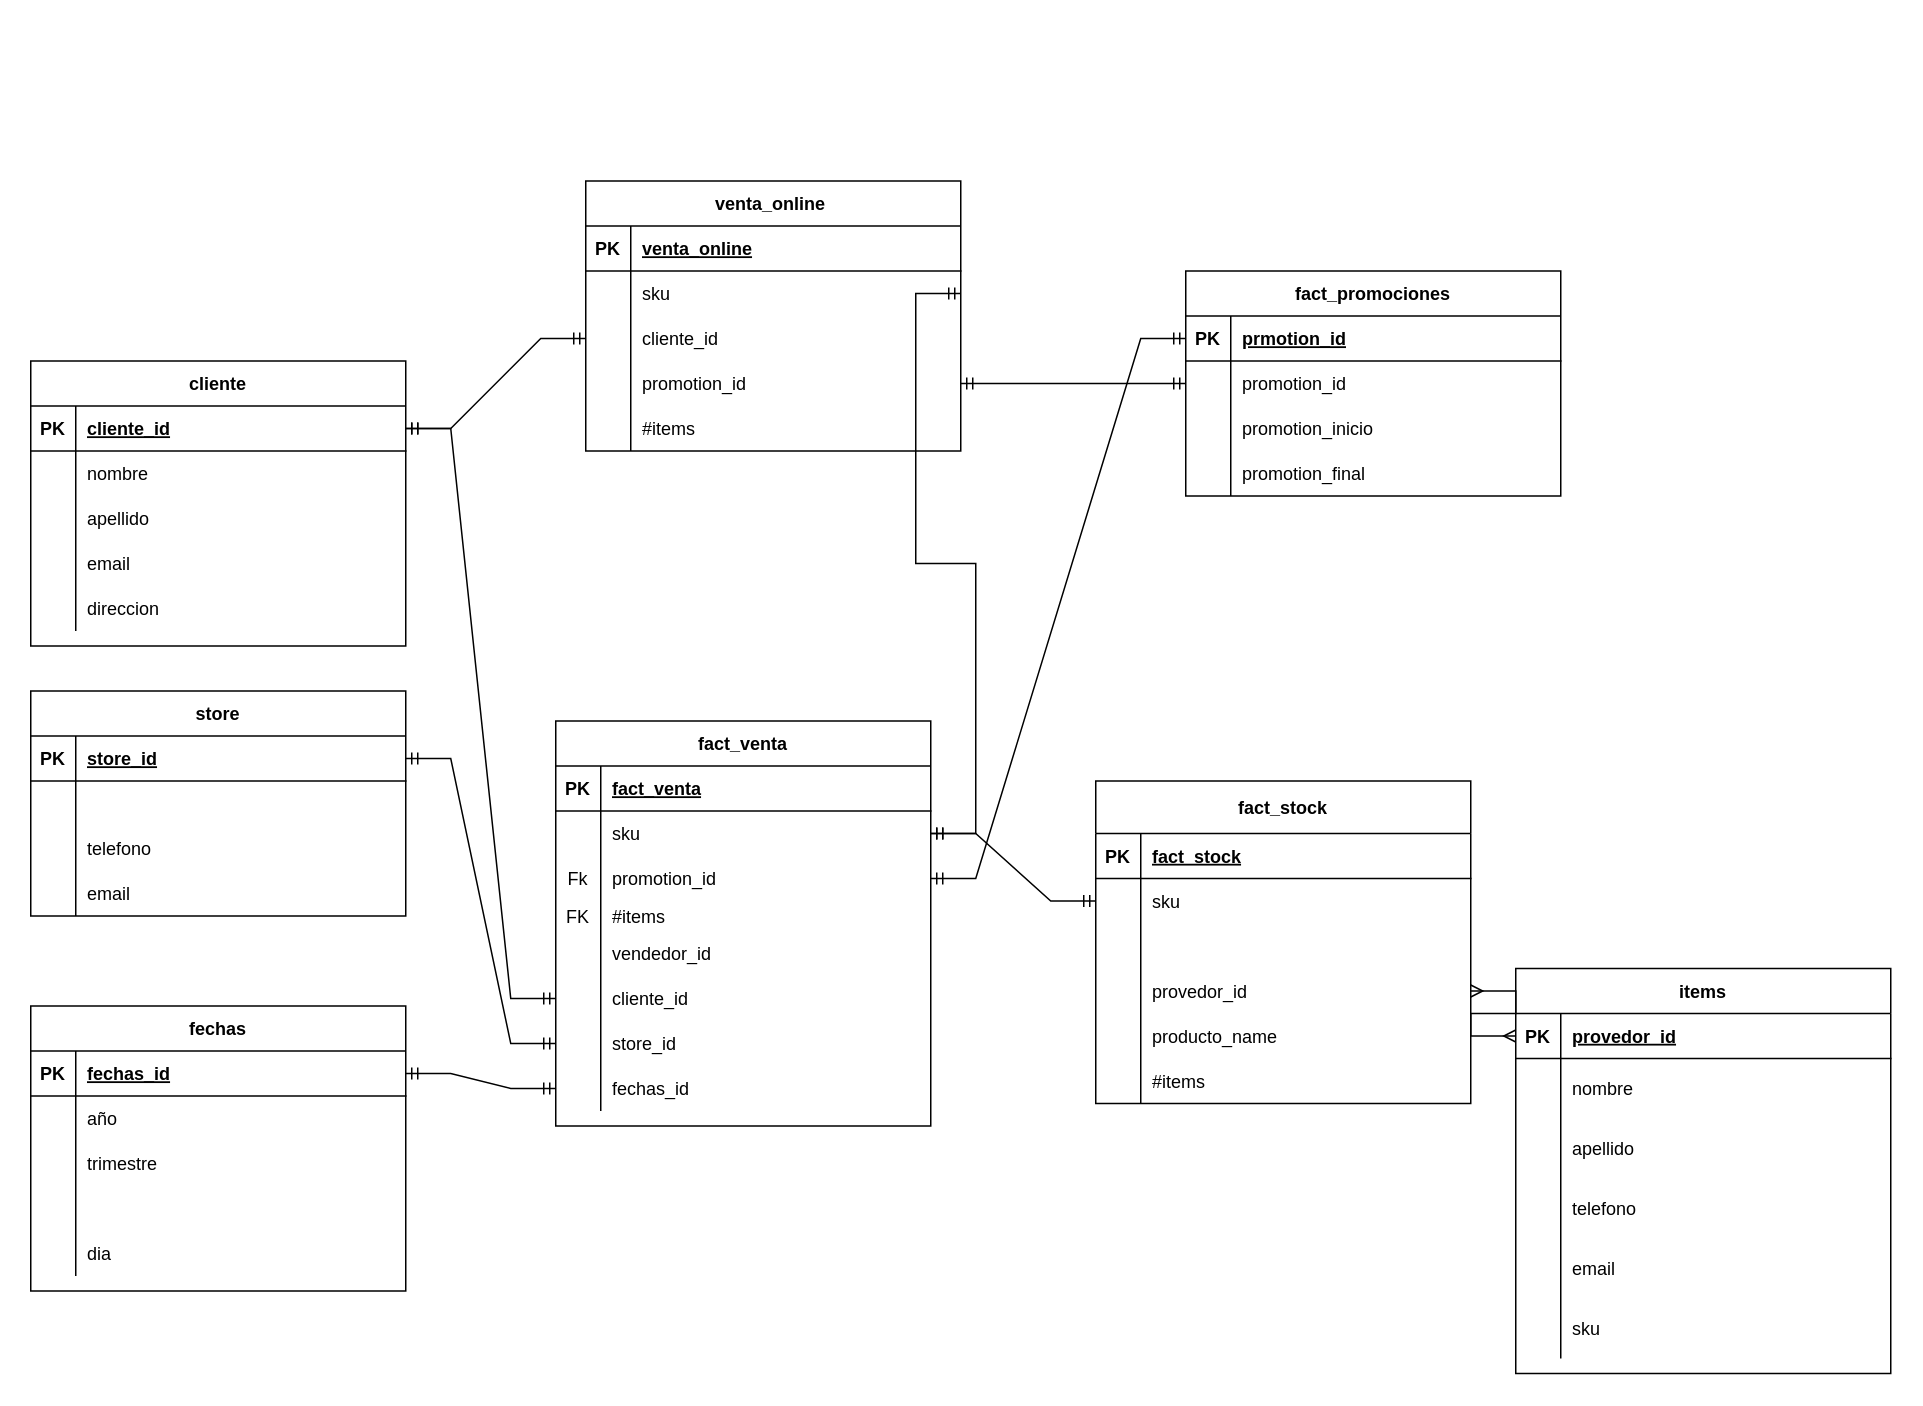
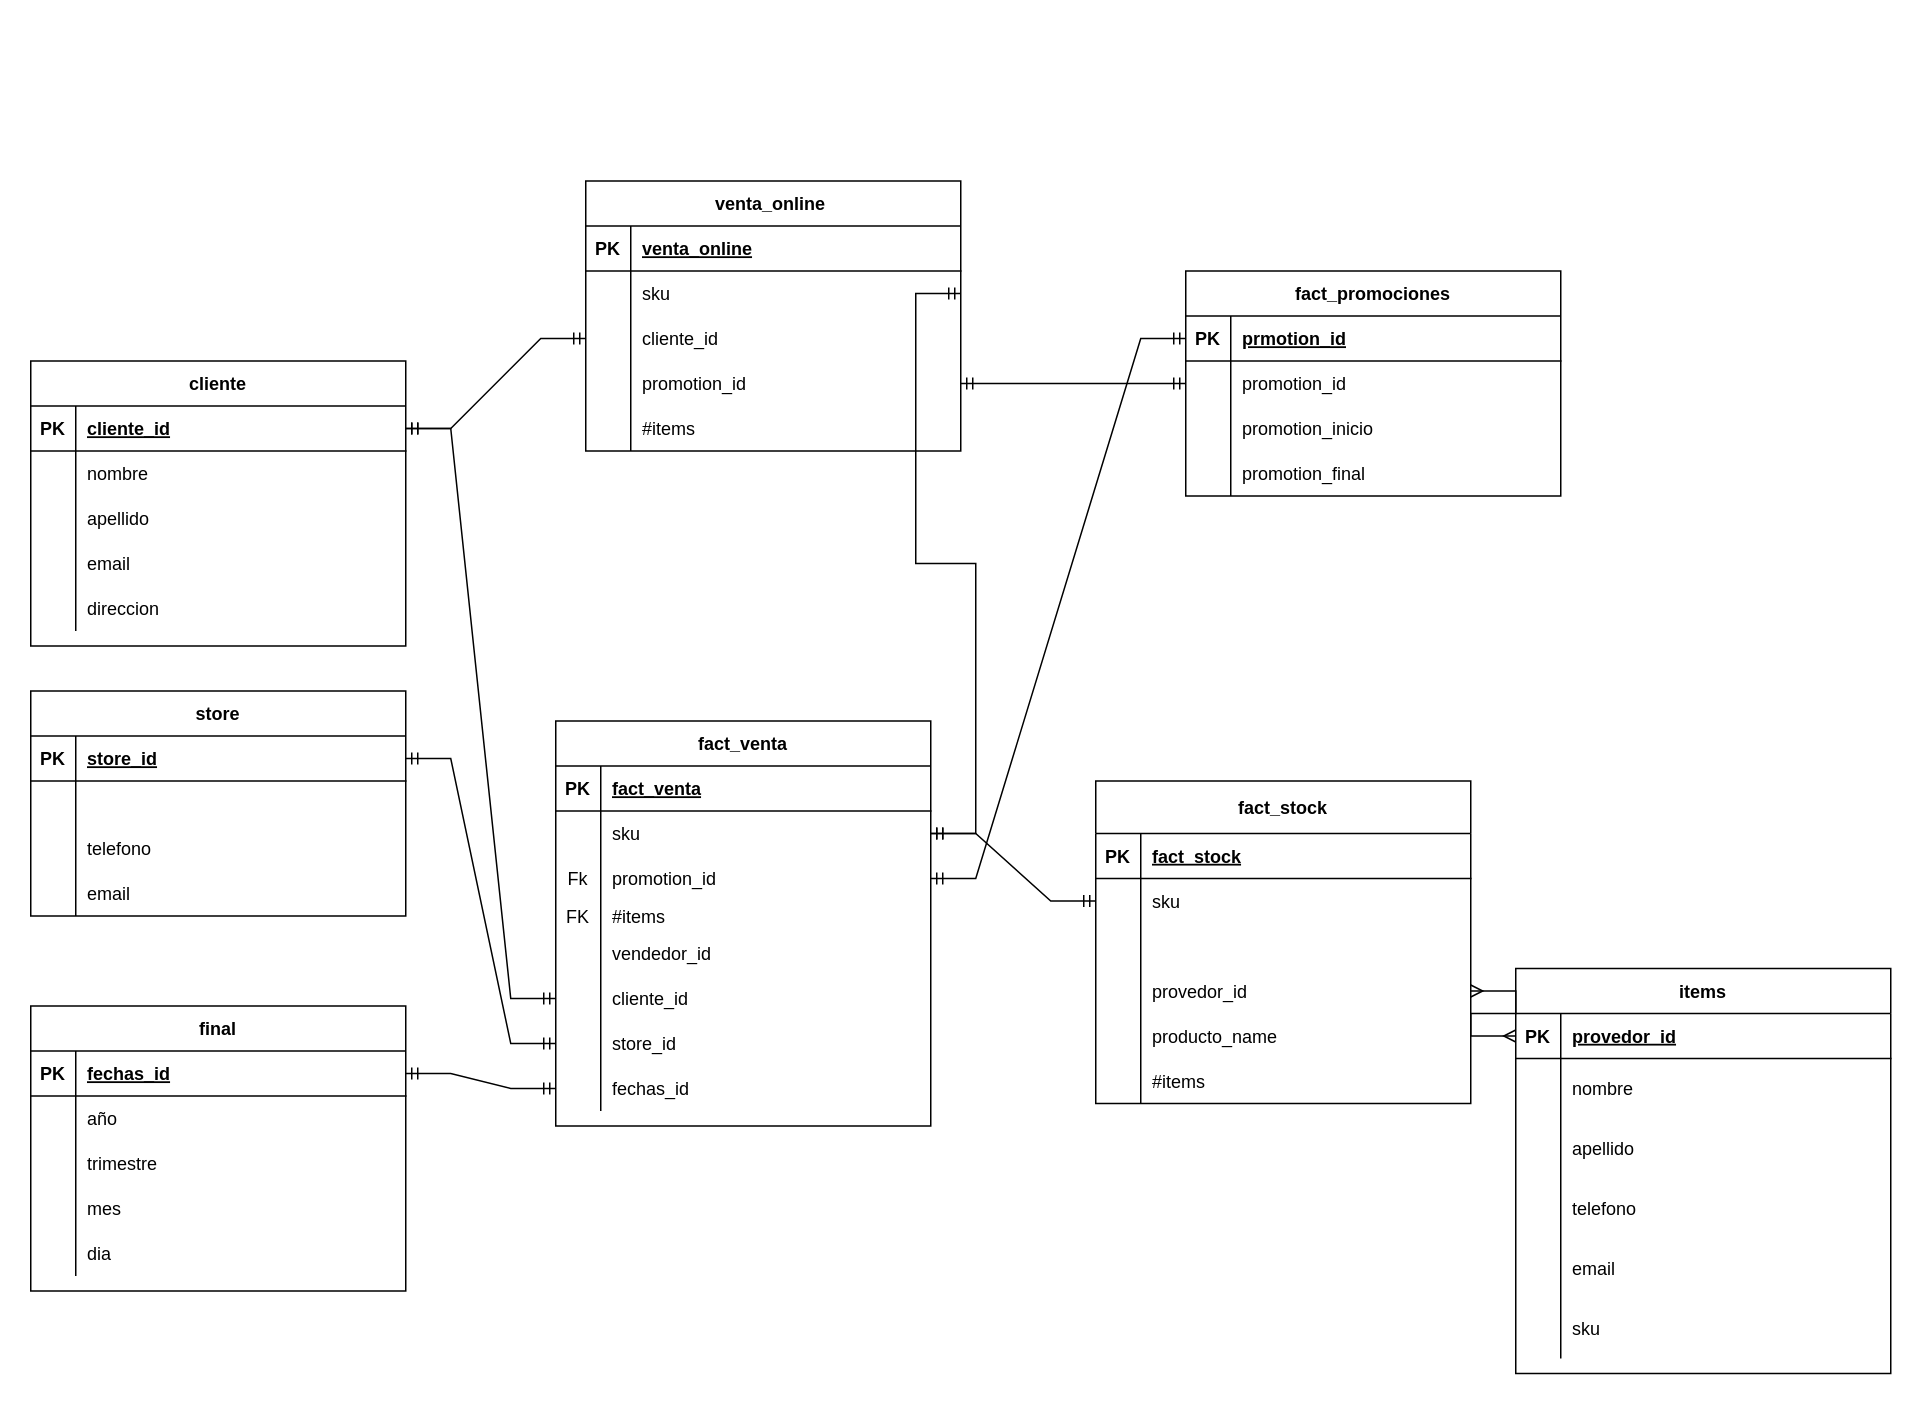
node "fechas": label "fechas" -> "final"
node "mes": added
